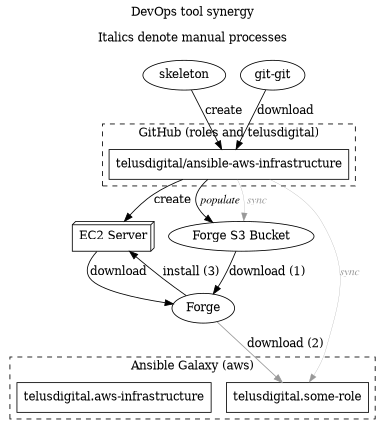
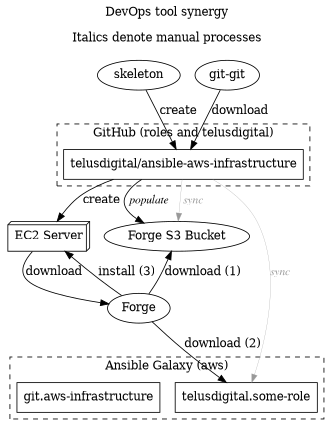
edge "Forge S3 Bucket" -> "Forge": reversed
edge "Forge" -> "telusdigital.some-role": color #999999 -> black
node "telusdigital.aws-infrastructure": label "telusdigital.aws-infrastructure" -> "git.aws-infrastructure"
